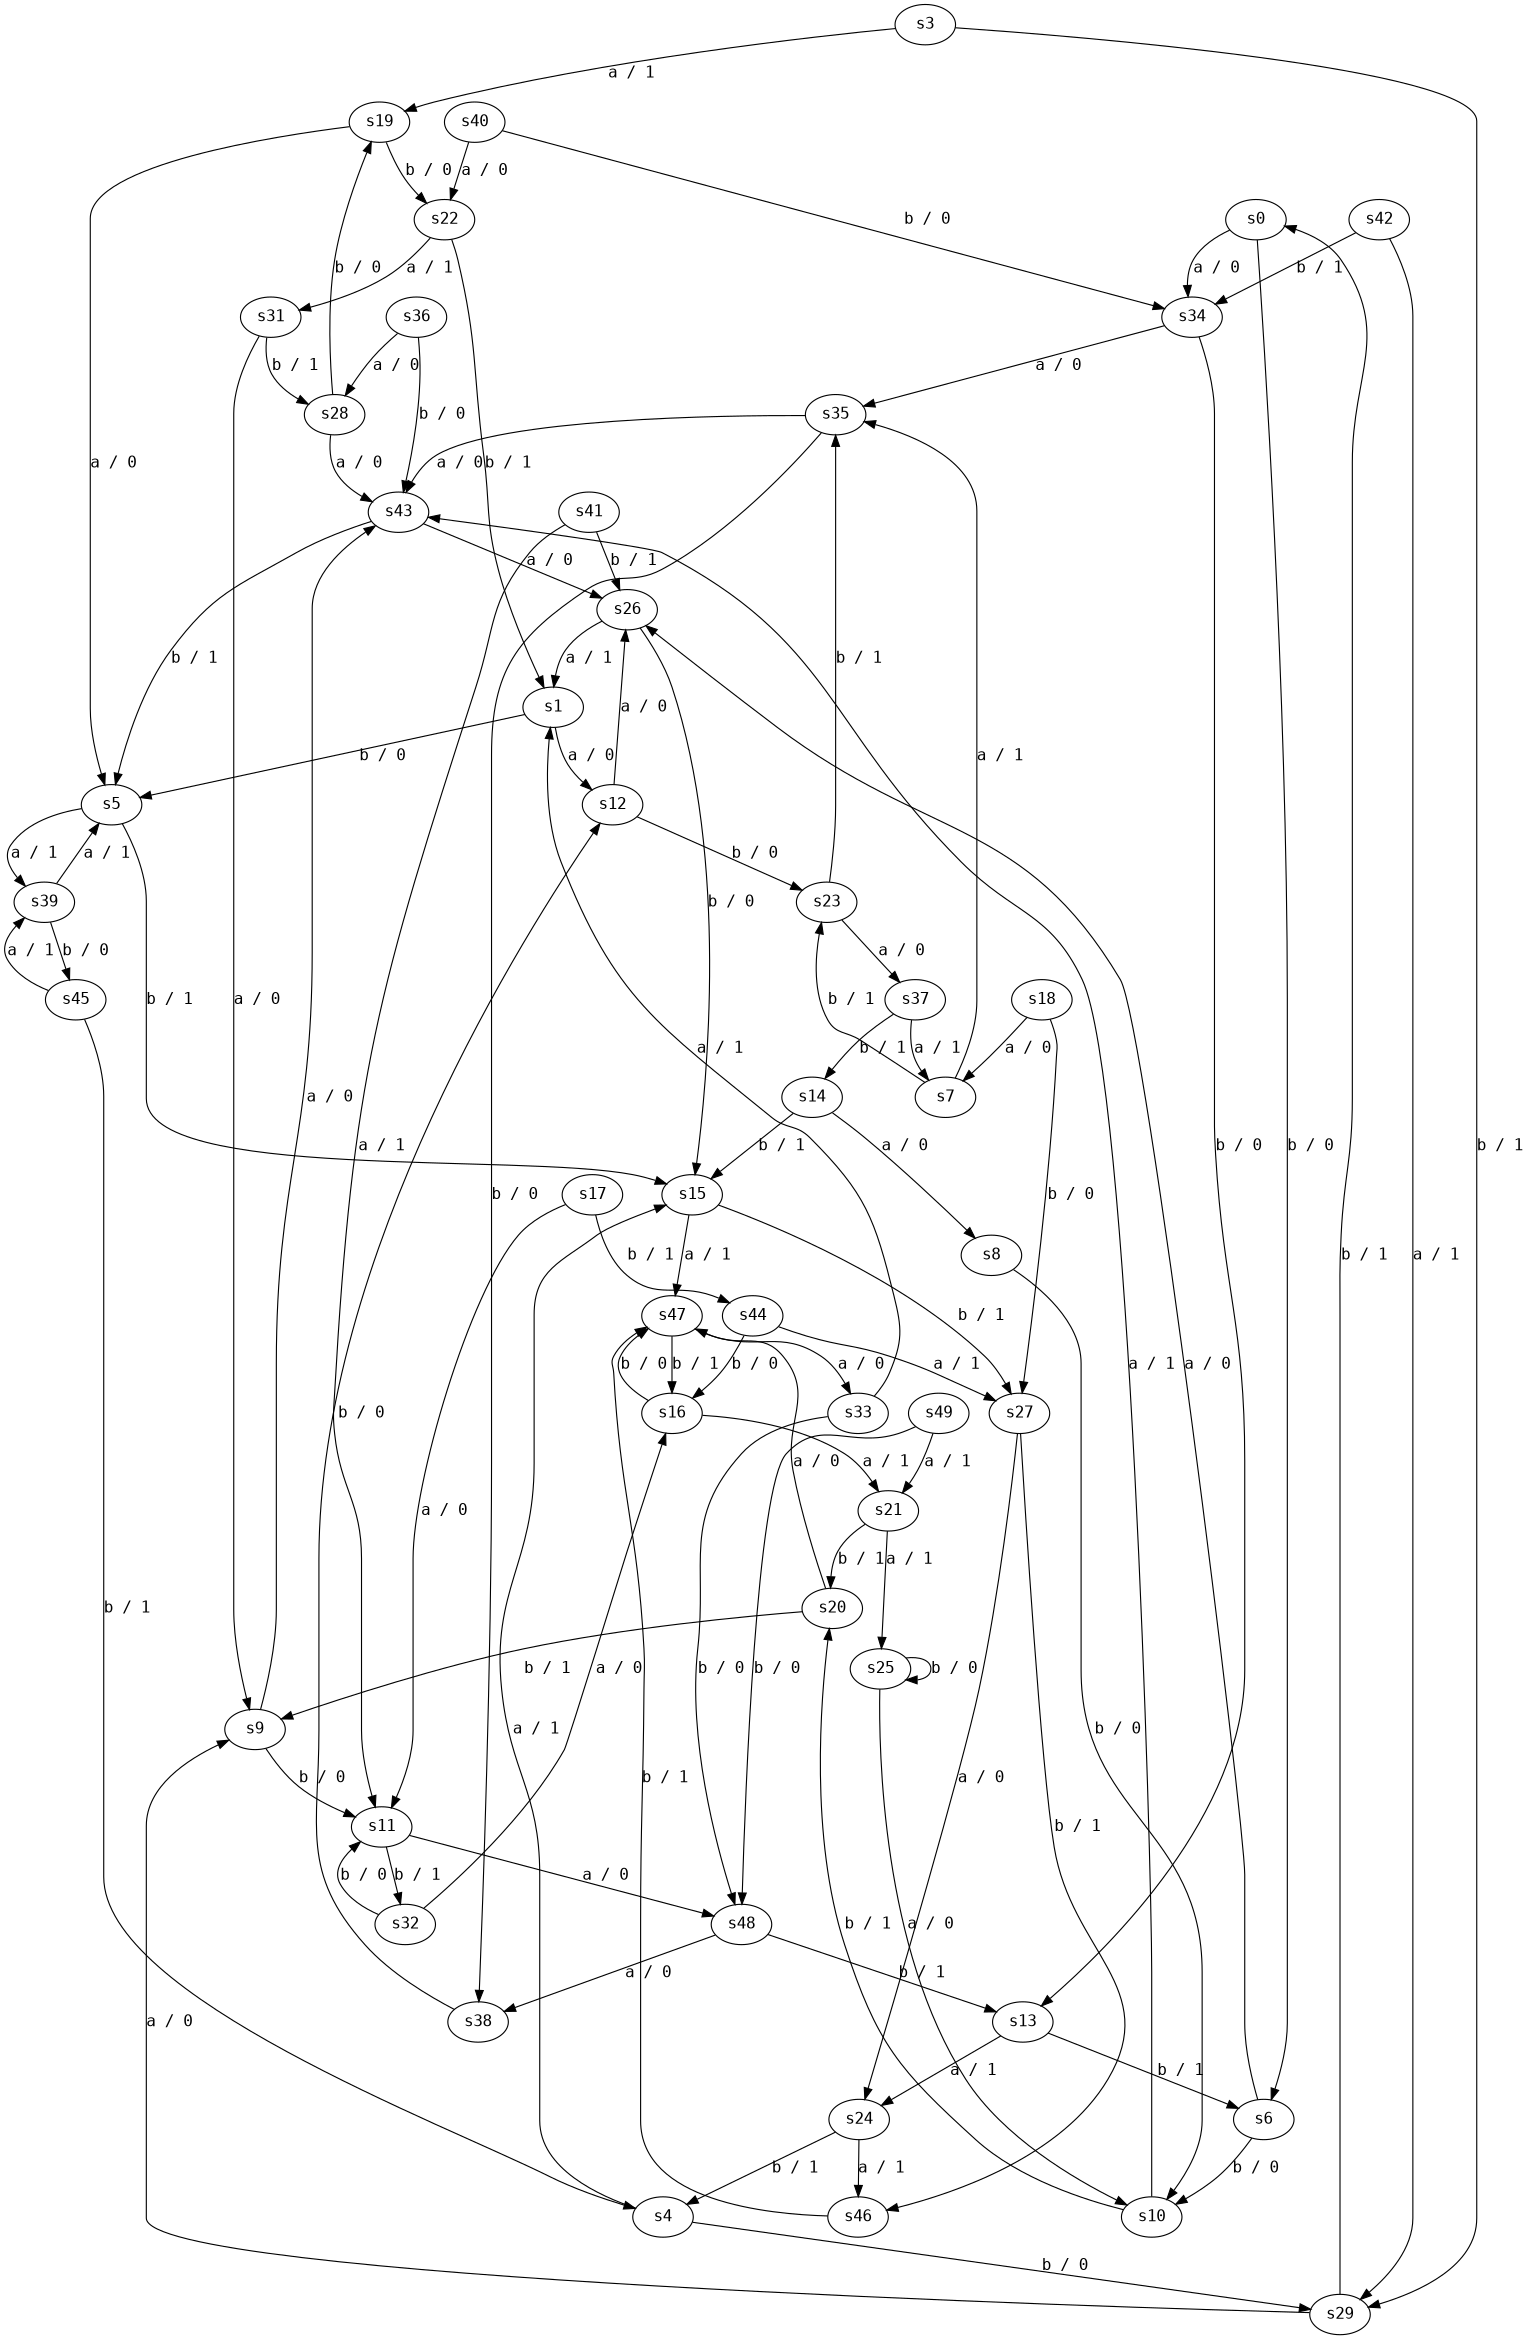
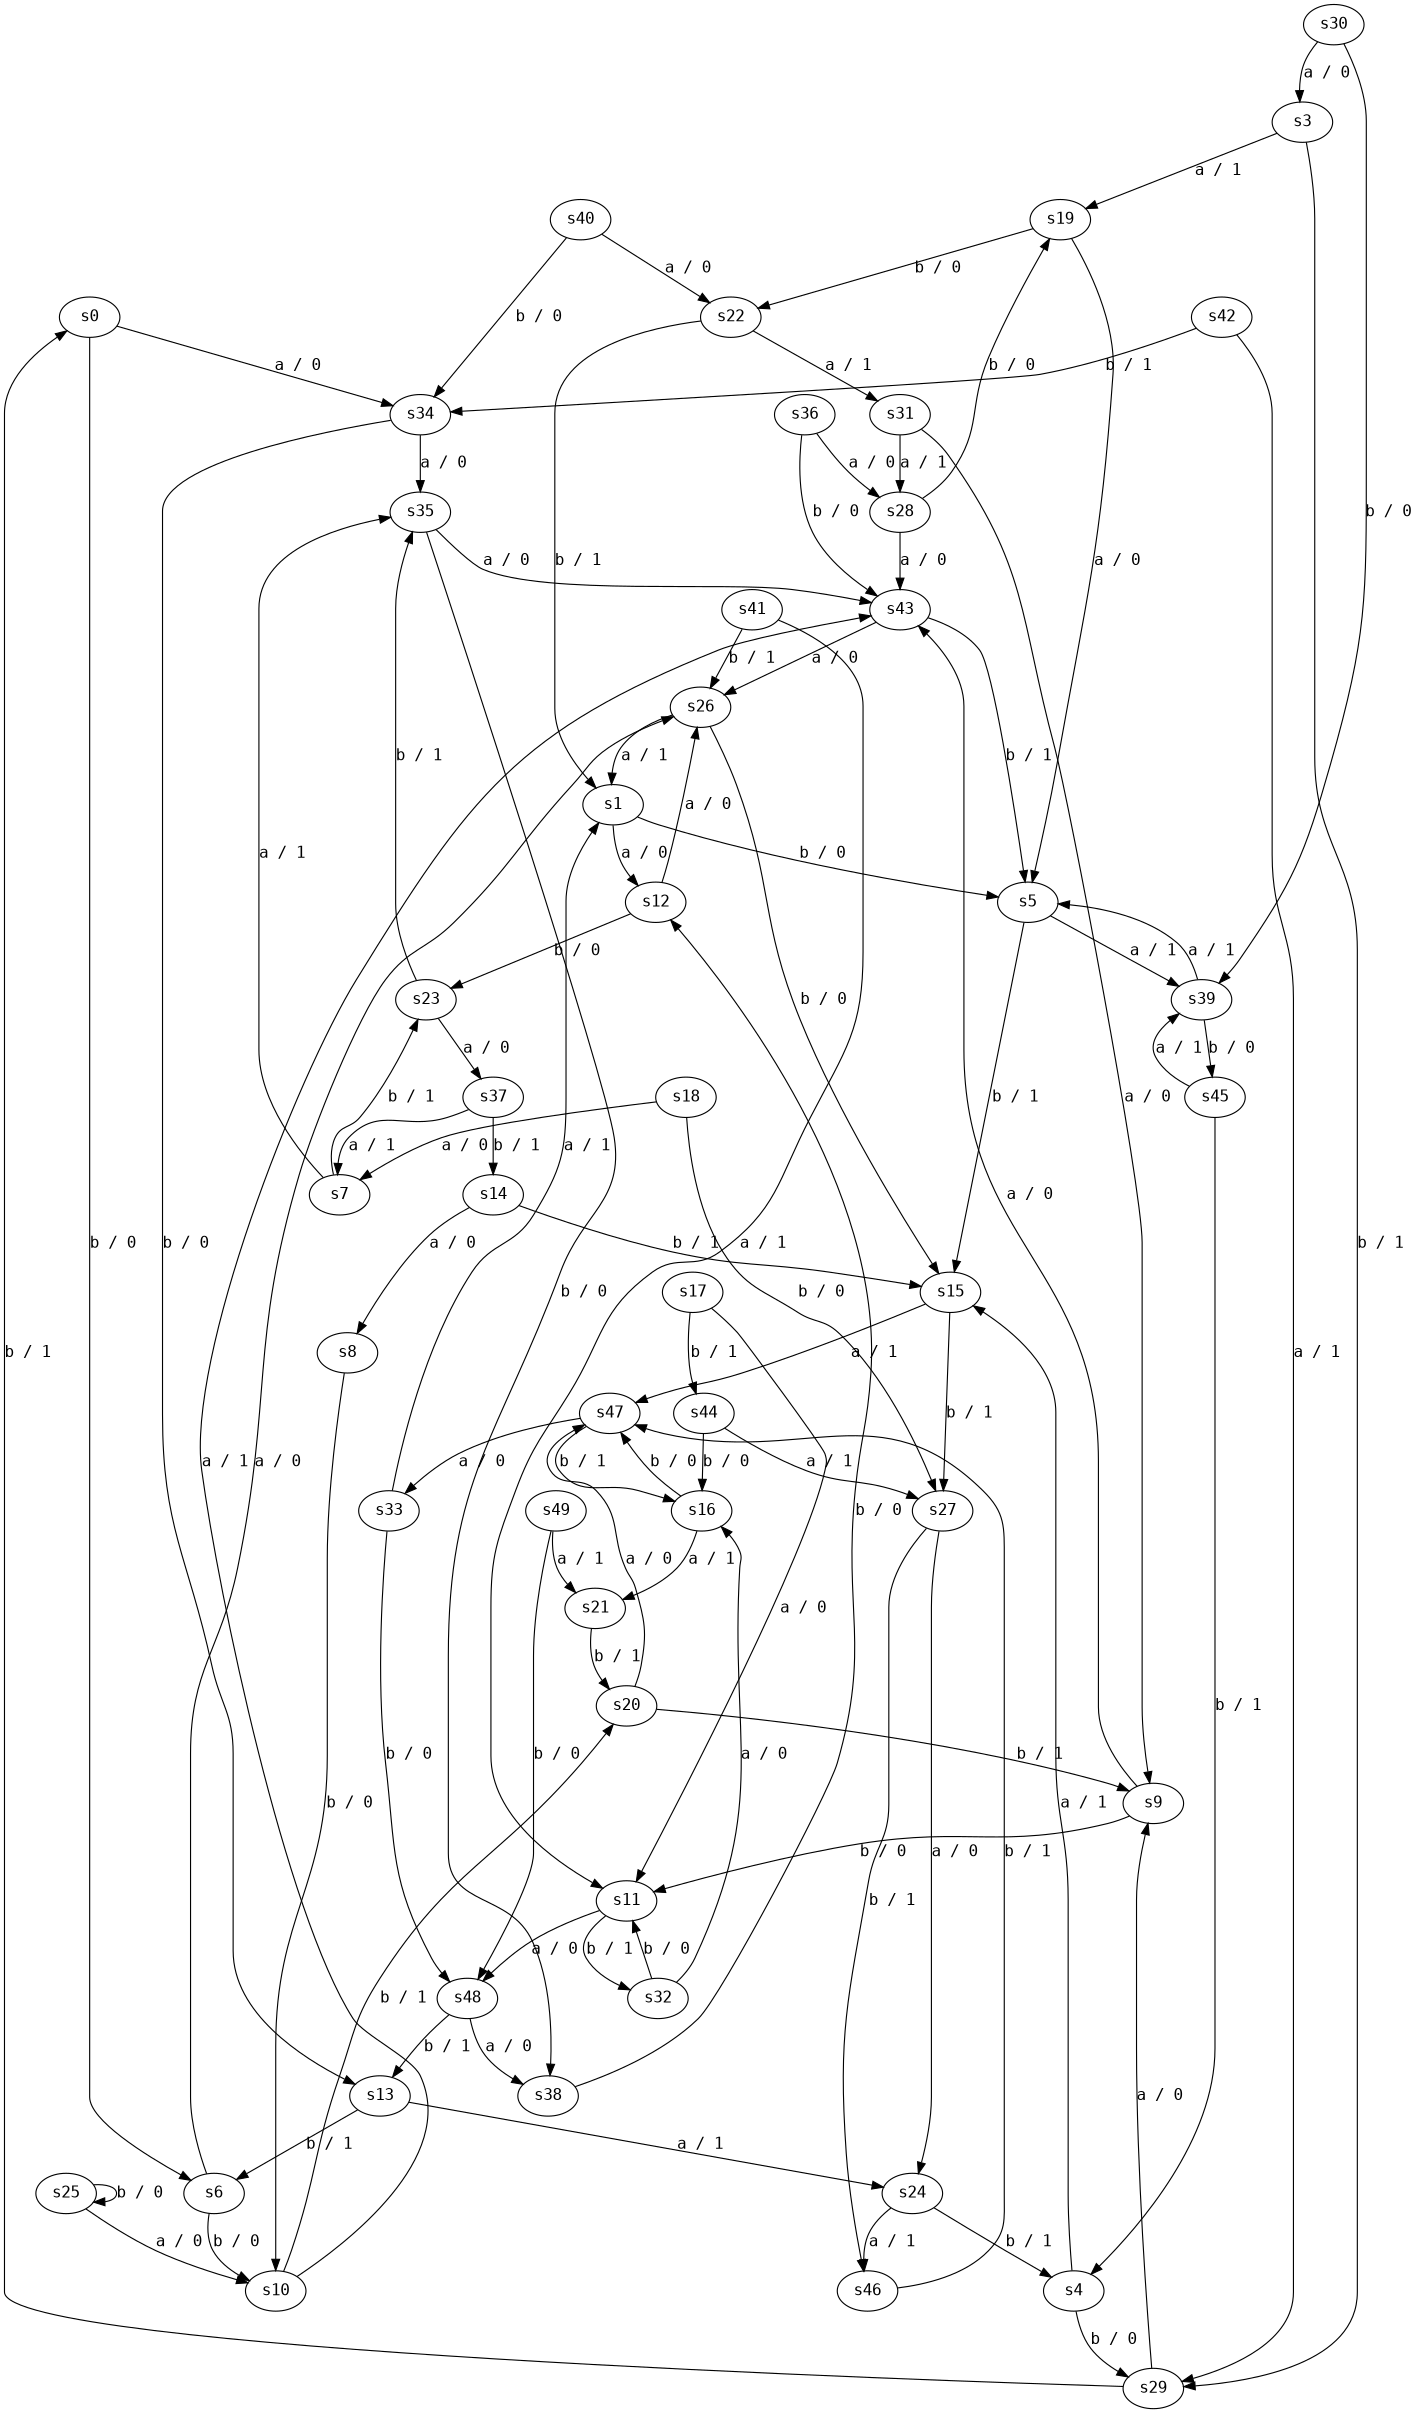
node "s30": added
edge "s31" -> "s28": label "b / 1" -> "a / 1"
edge "s21" -> "s25": removed, label "a / 1"
